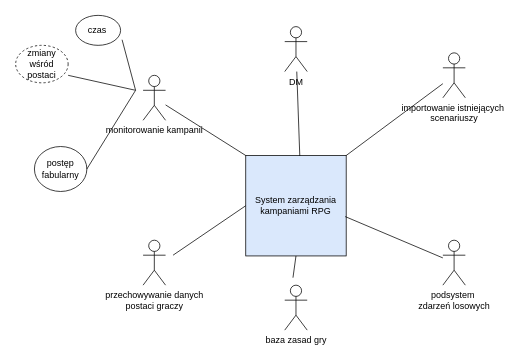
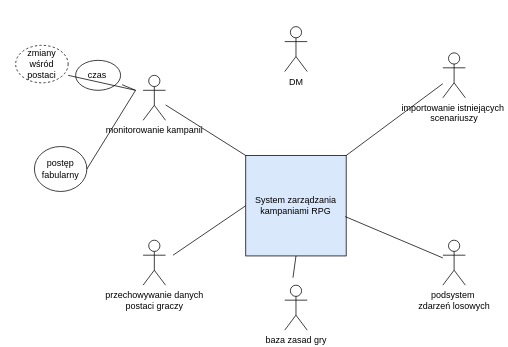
node "czas": moved (98, 30) -> (98, 75)
edge "DM" -- "System zarządzania kampaniami RPG": removed
